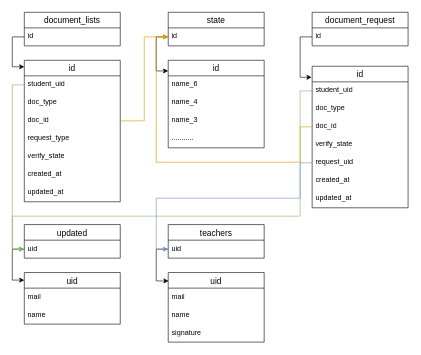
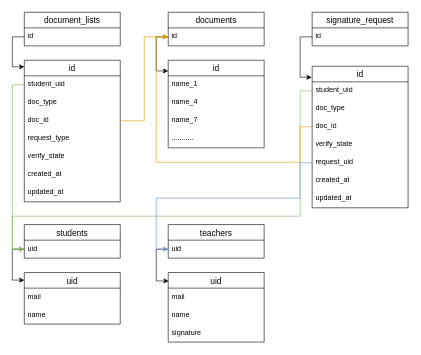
node "state": label "state" -> "documents"
node "document_request": label "document_request" -> "signature_request"
node "name_6": label "name_6" -> "name_1"
node "name_3": label "name_3" -> "name_7"
node "updated": label "updated" -> "students"
